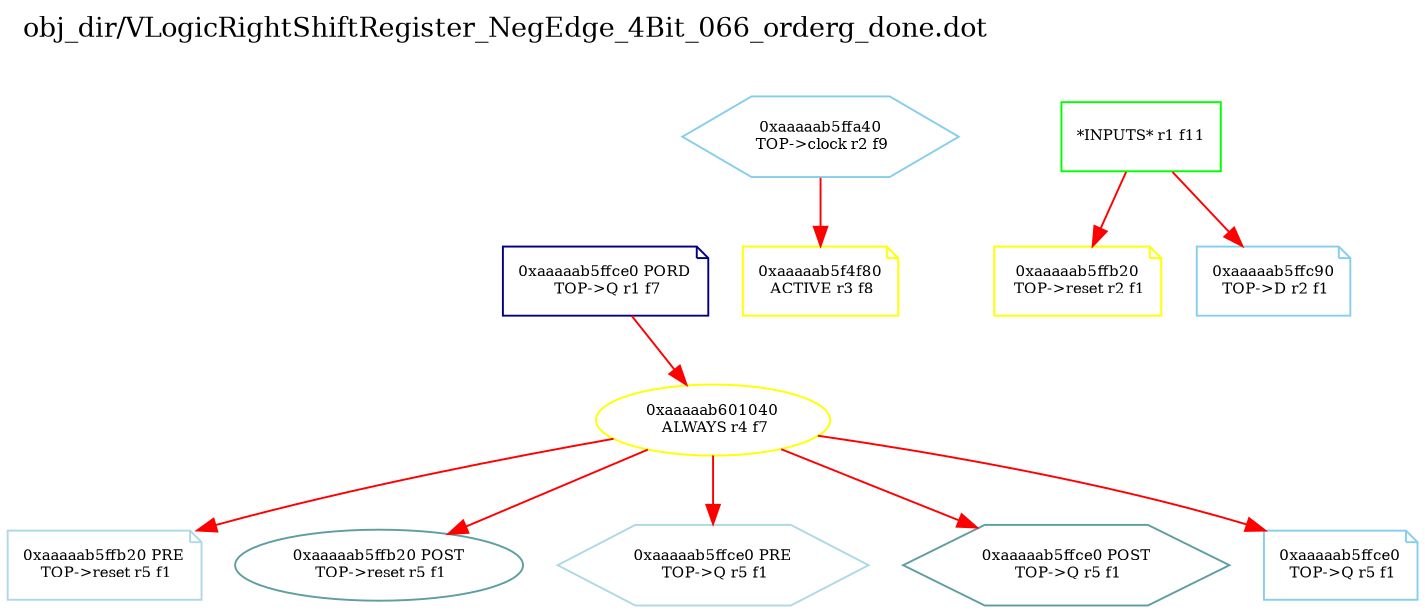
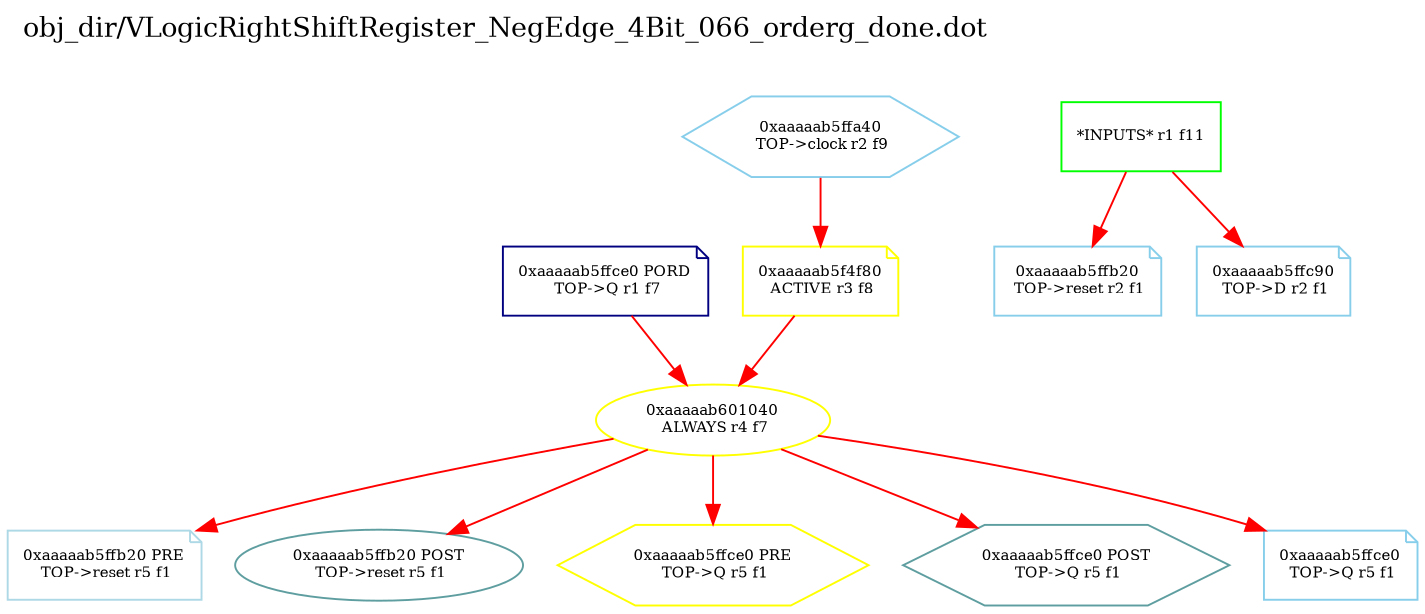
node "0xaaaaab5ffb20 TOP->reset r2 f1": color yellow -> skyblue
edge "0xaaaaab5f4f80 ACTIVE r3 f8" -> "0xaaaaab601040 ALWAYS r4 f7": added
node "0xaaaaab5ffce0 PRE TOP->Q r5 f1": color lightblue -> yellow
